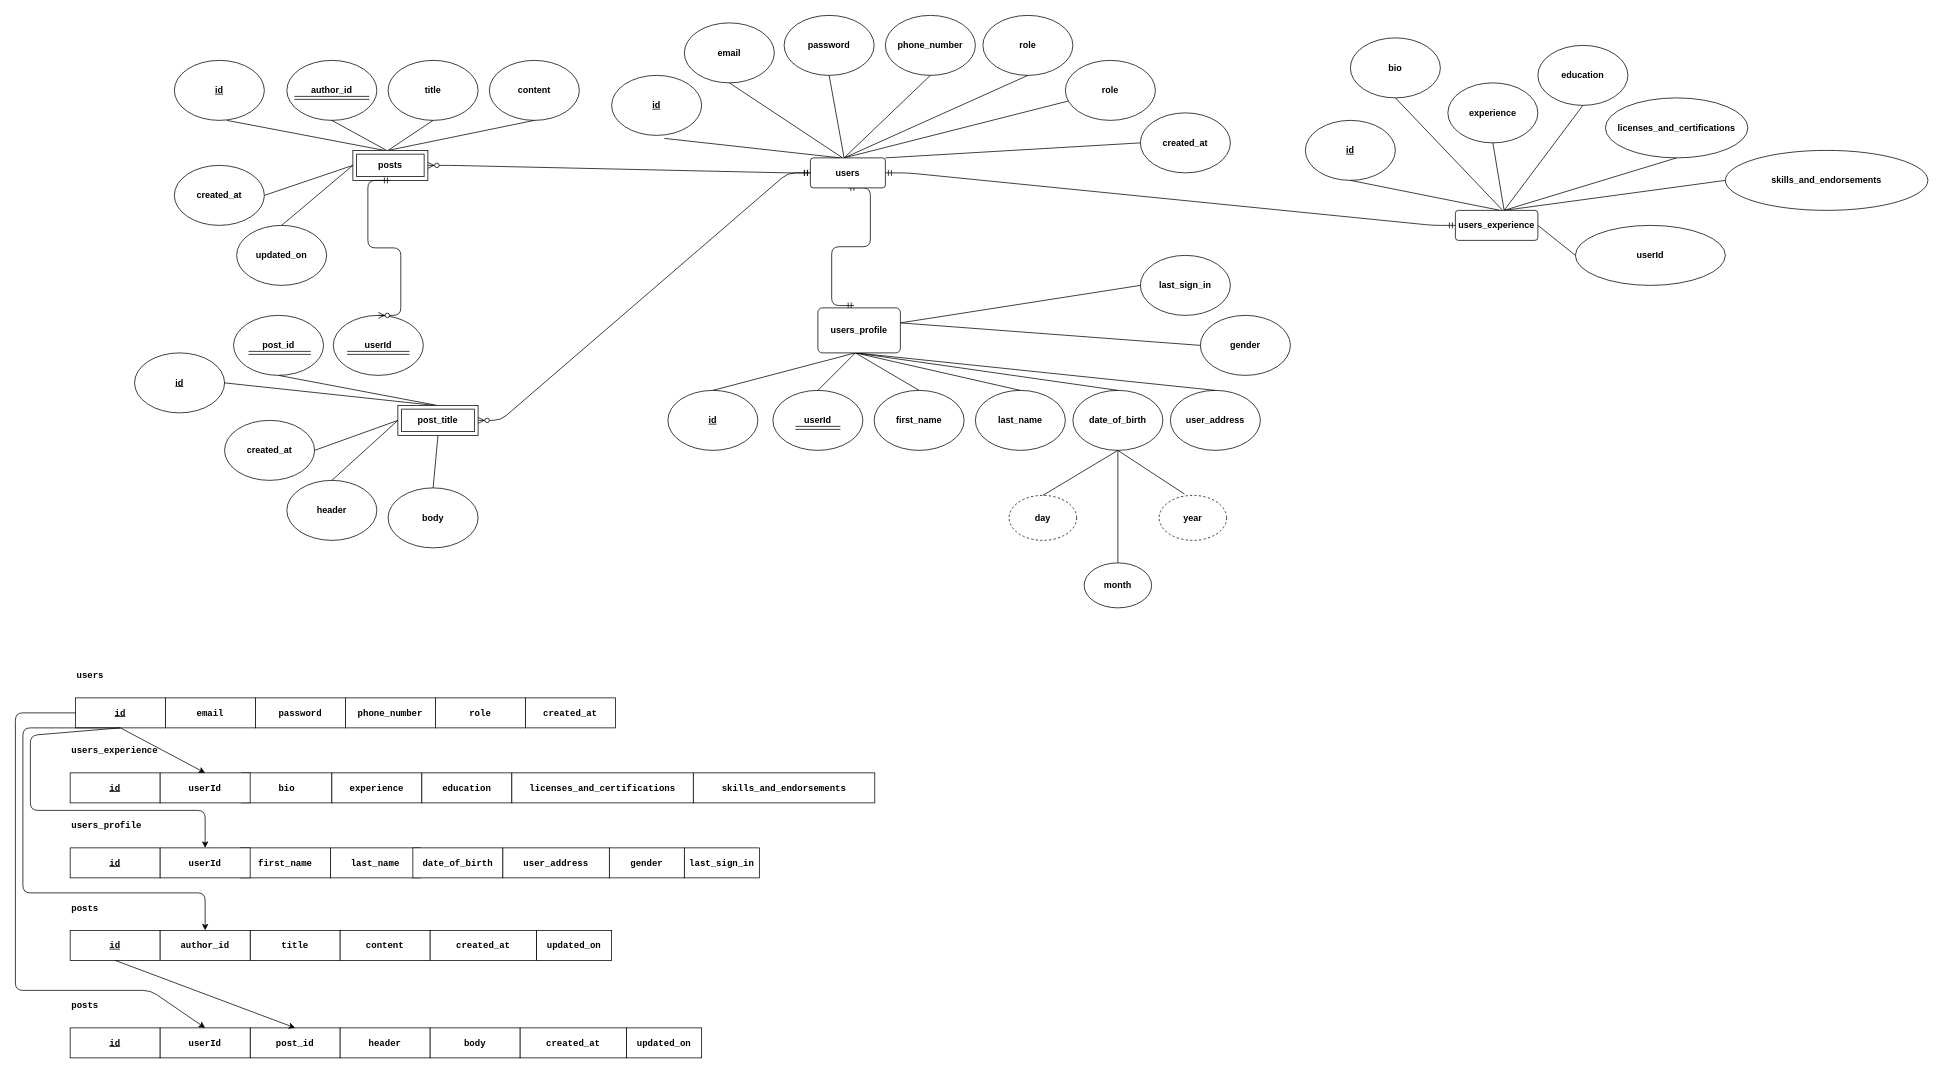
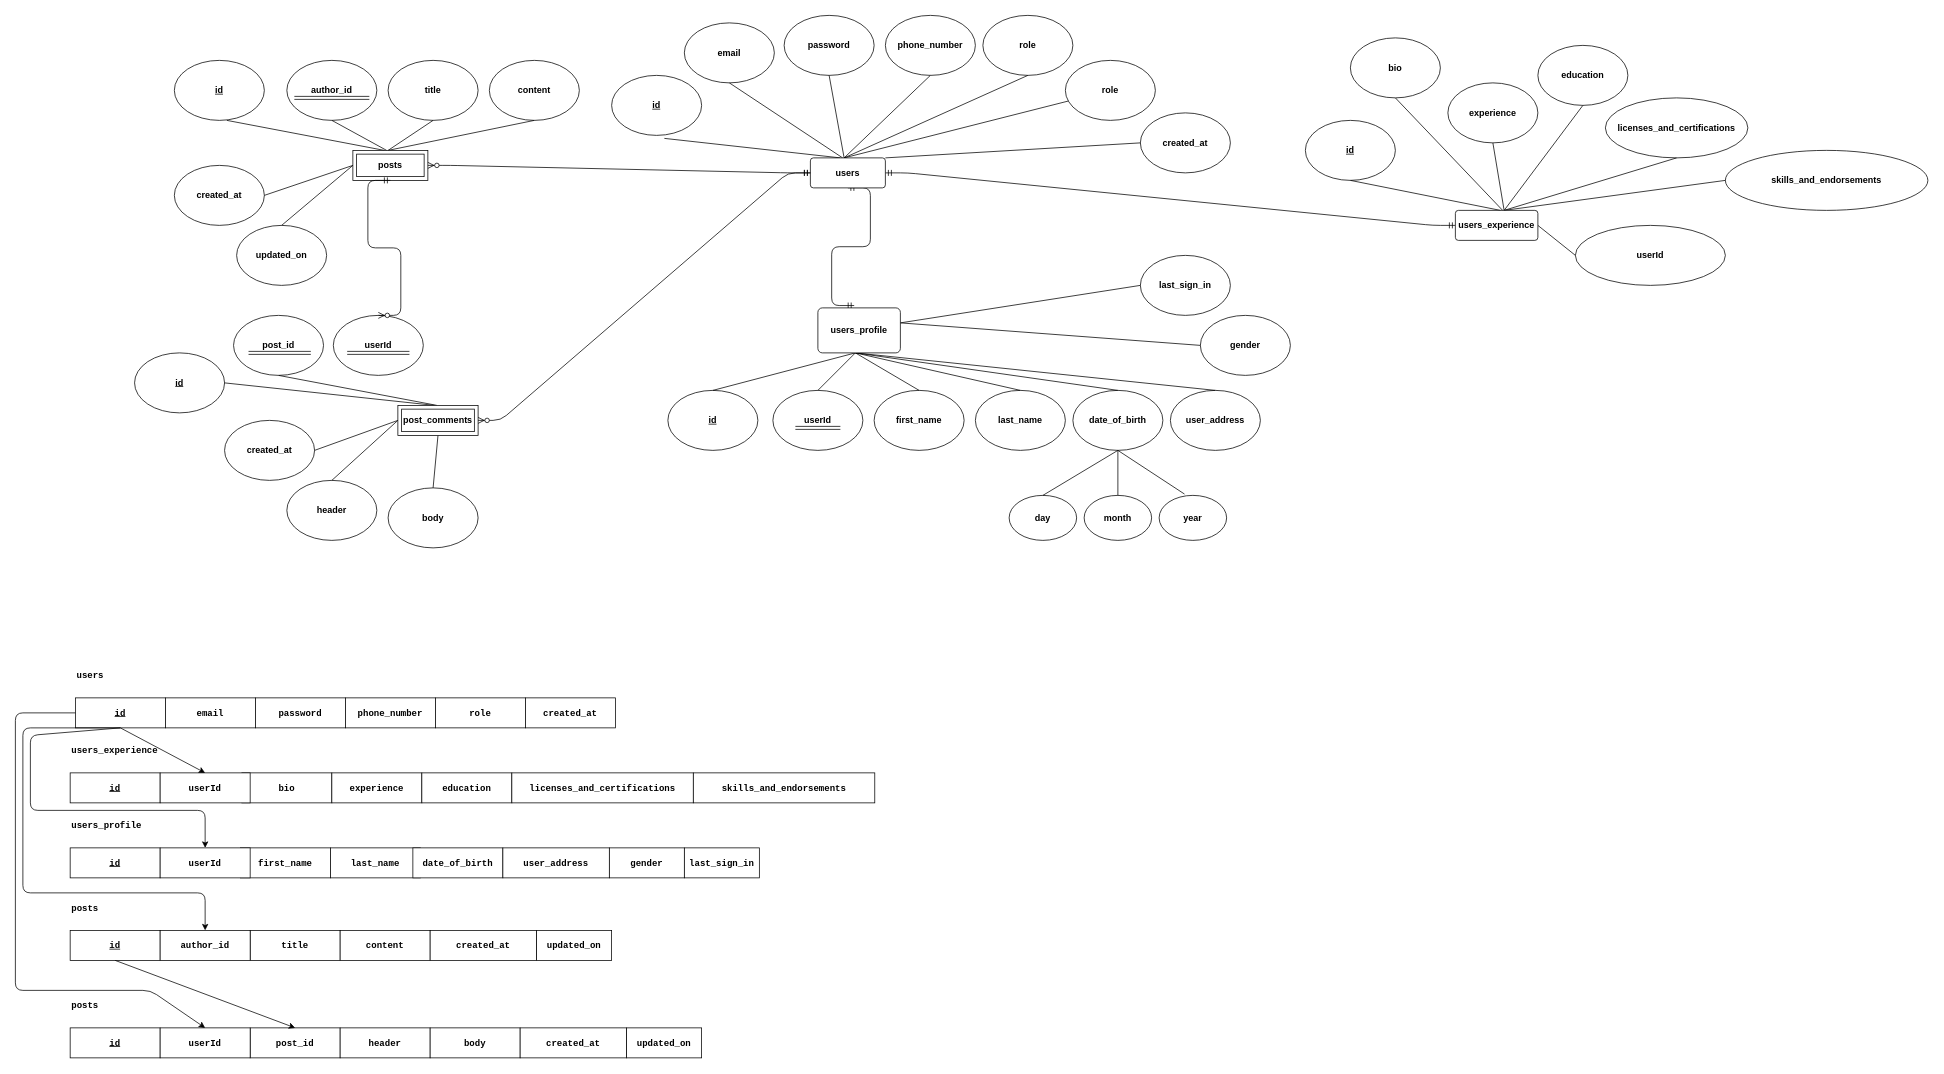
node "post_title": label "post_title" -> "post_comments"
node "day": style dashed -> solid
node "year": style dashed -> solid
node "month": moved (1118, 585) -> (1118, 518)
